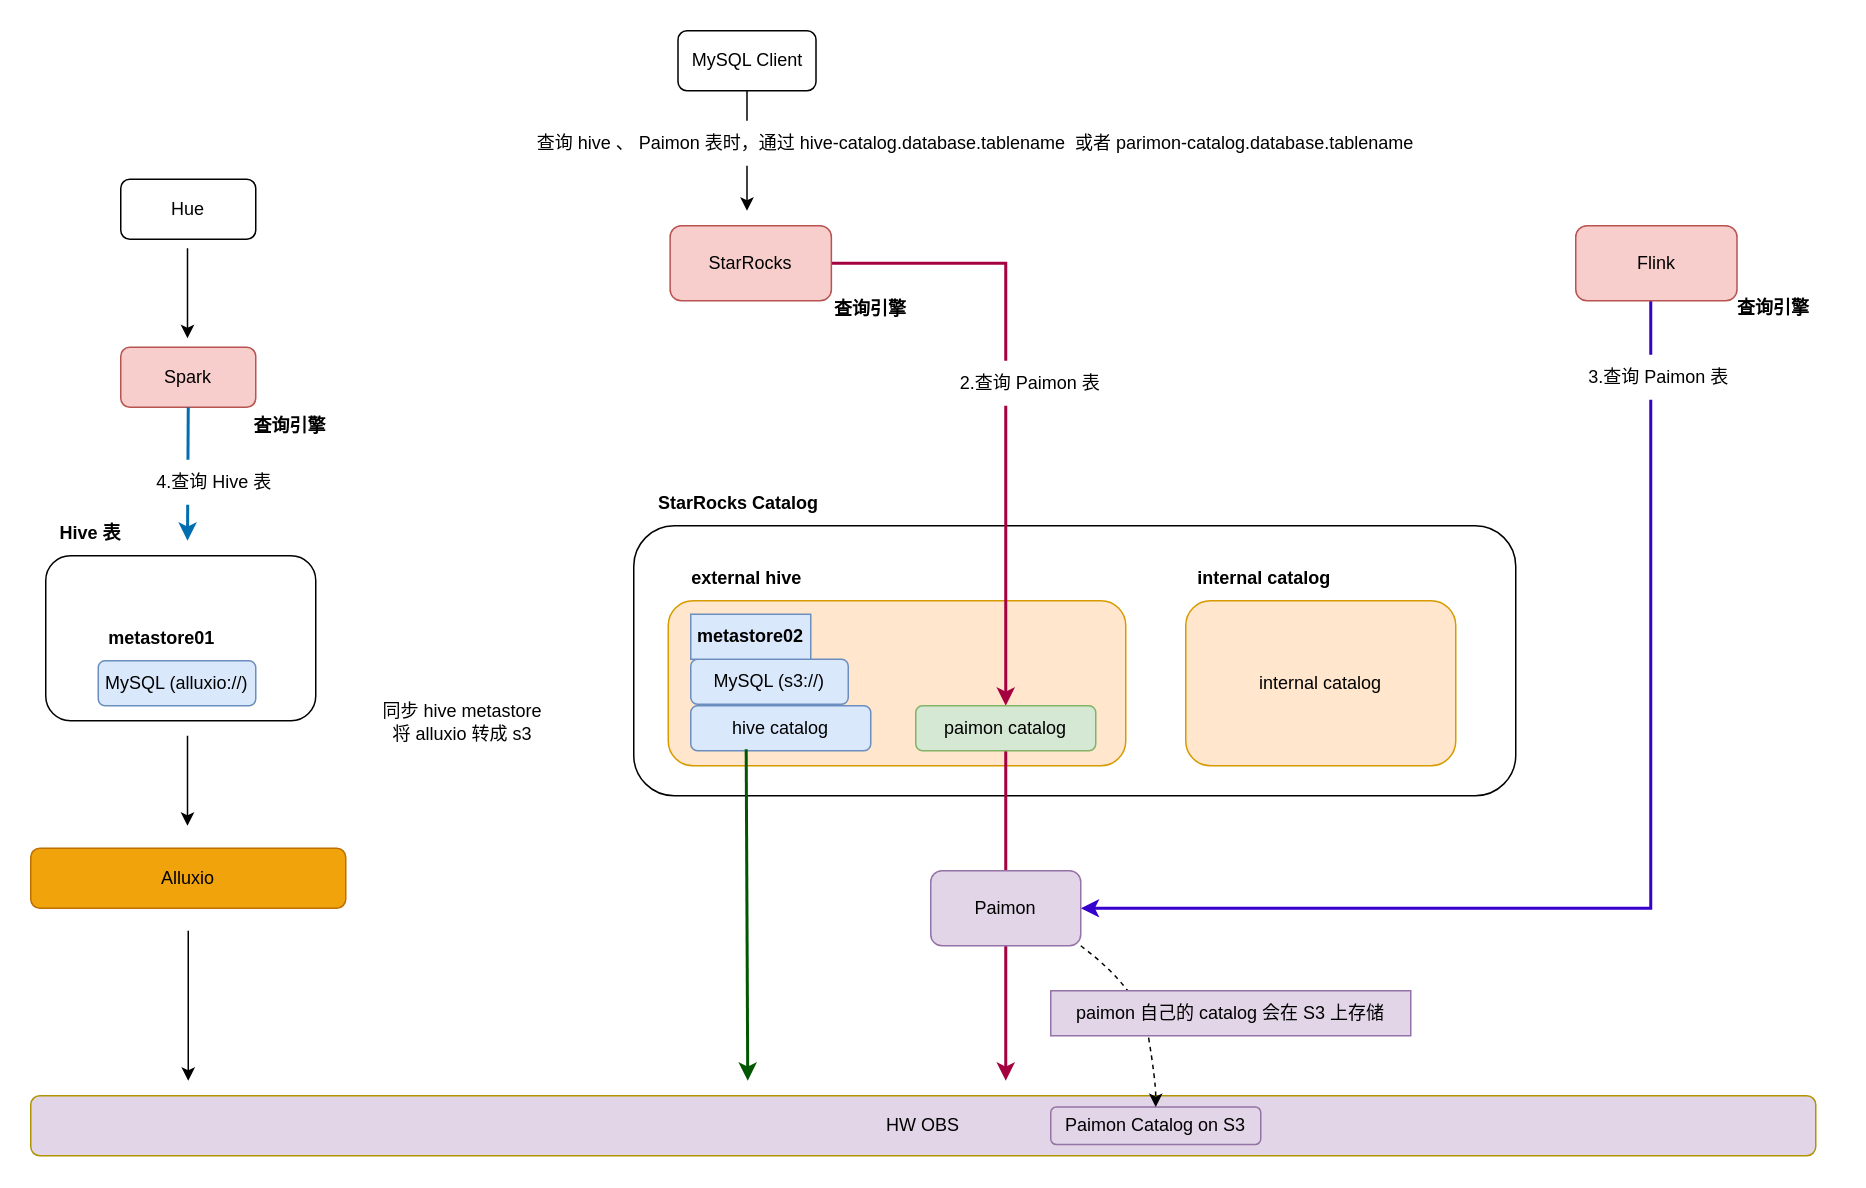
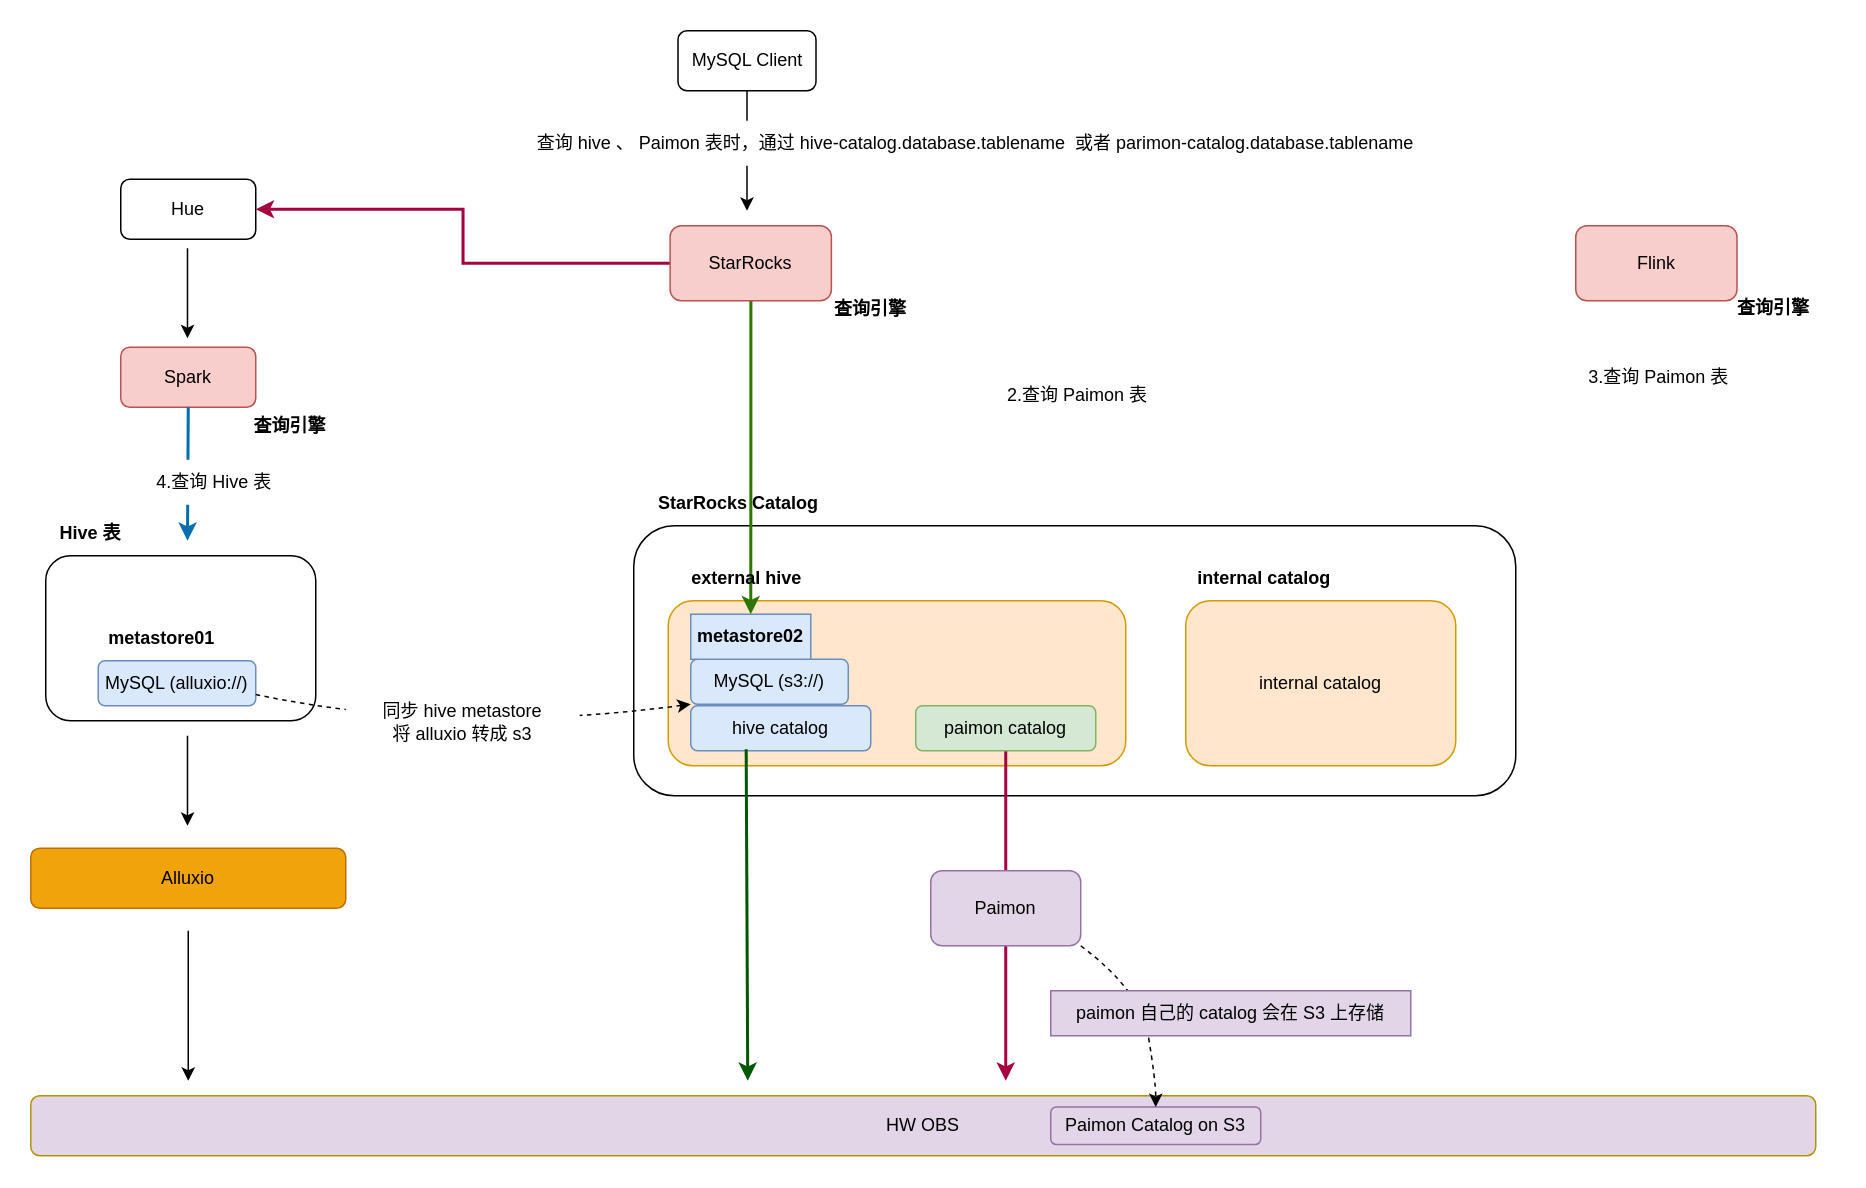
node "2.查询 Paimon 表": size 190x45 -> 285x68
edge "StarRocks" -> "metastore02": added
edge "StarRocks" -> "paimon catalog": now "StarRocks" -> "Hue"
edge "MySQL (alluxio://)" -> "MySQL (s3://)": added
edge "Flink" -> "Paimon": removed
